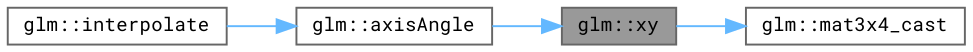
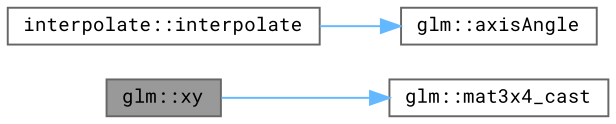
node "glm::interpolate": label "glm::interpolate" -> "interpolate::interpolate"
edge "glm::axisAngle" -> "glm::xy": removed
